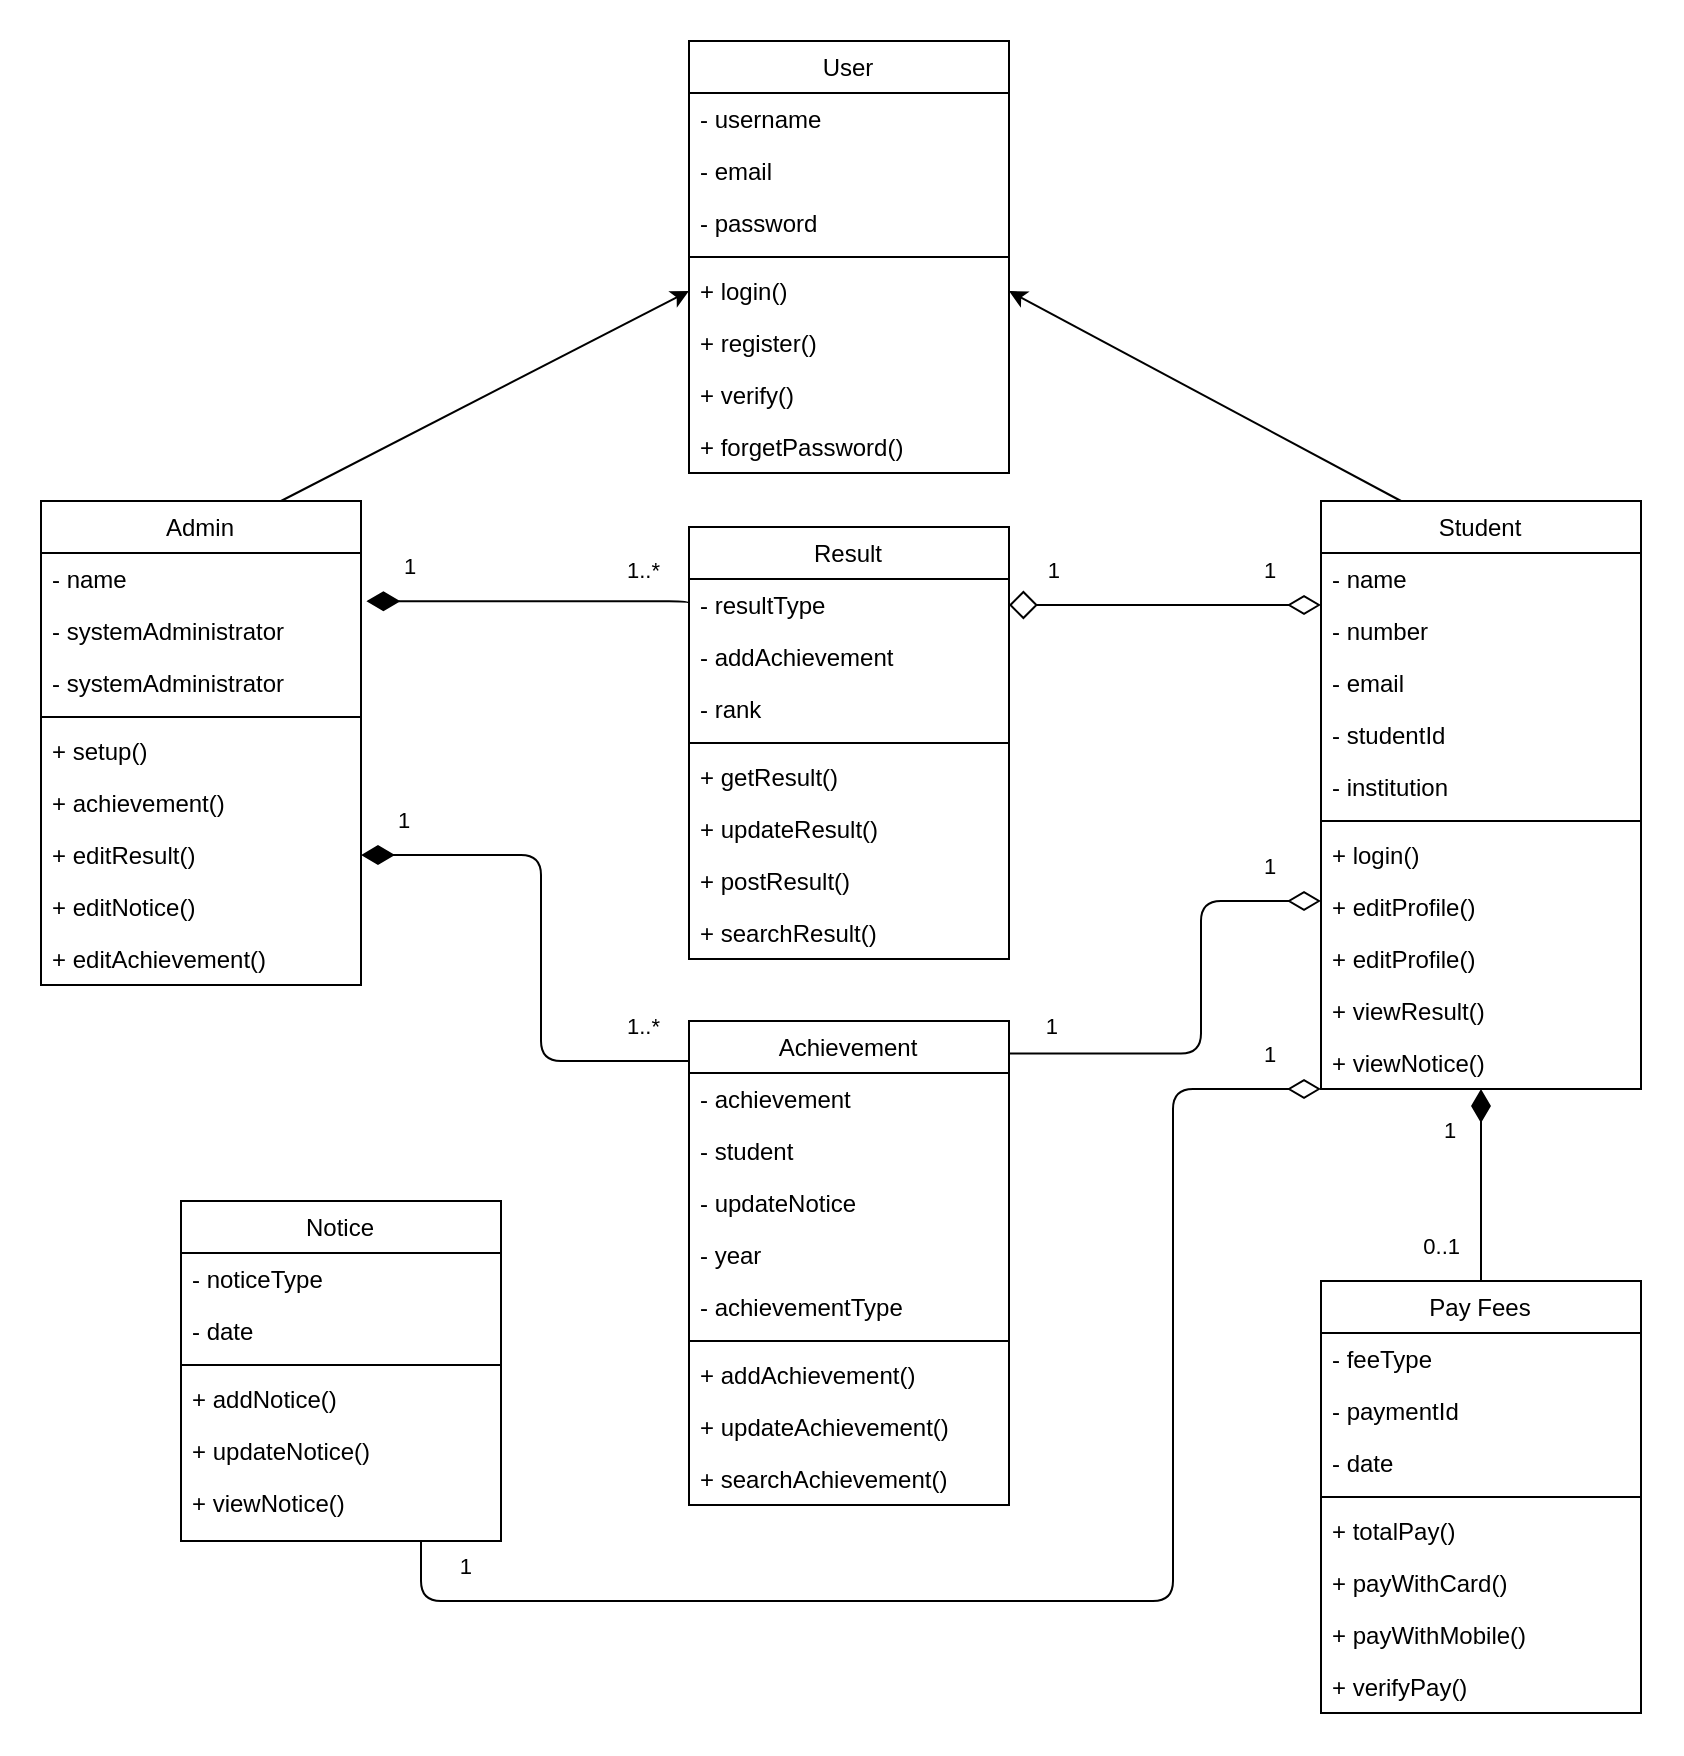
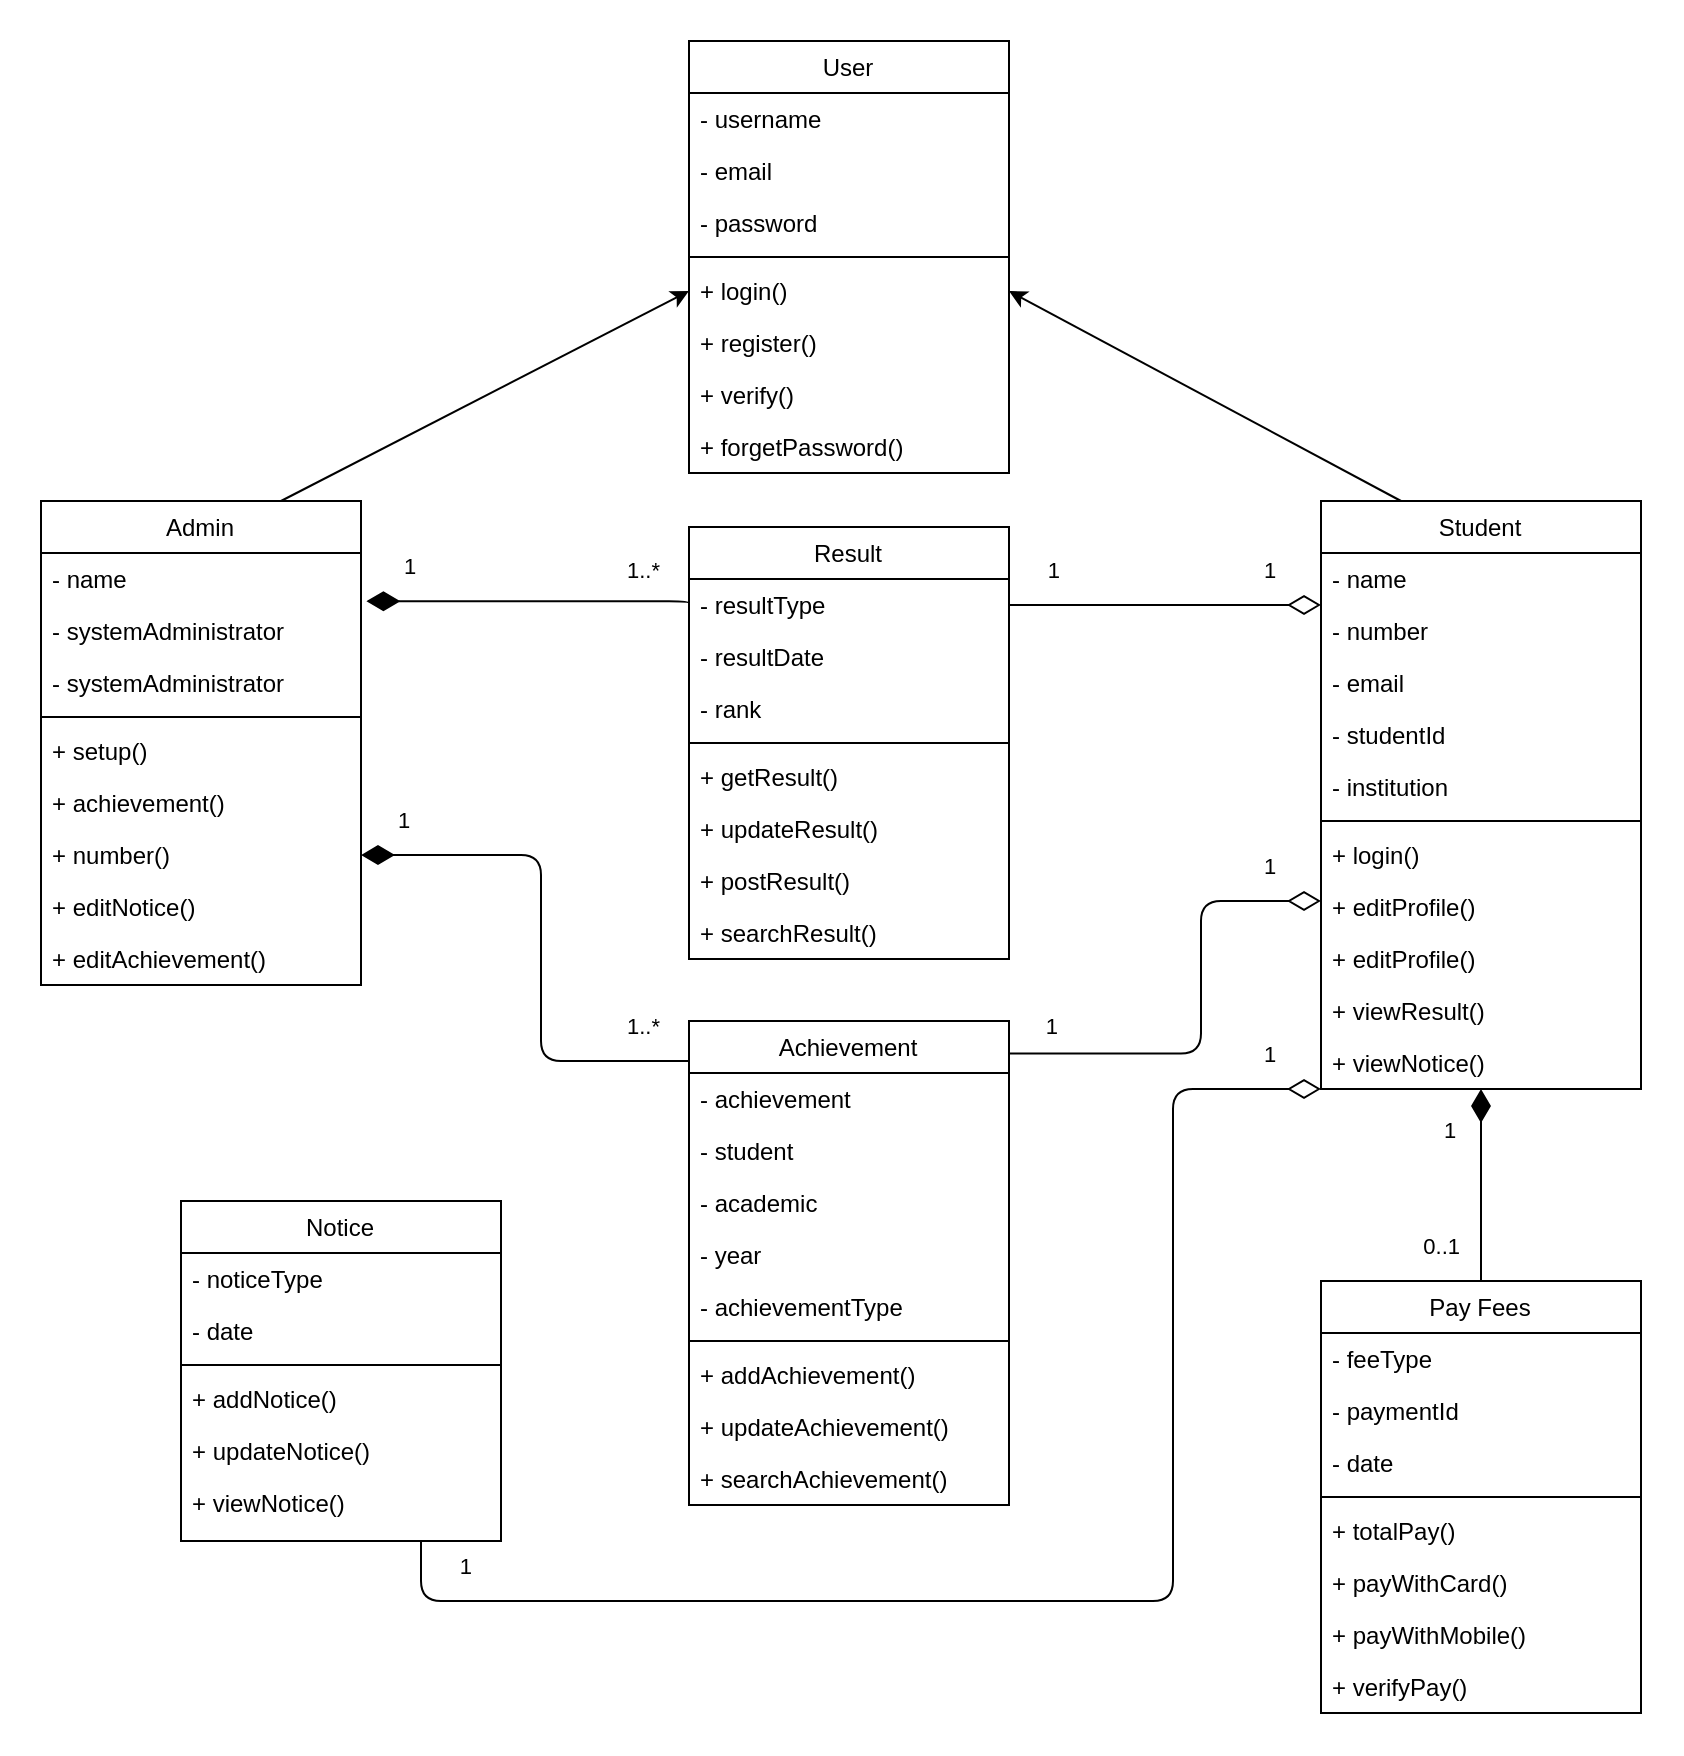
edge "- resultType" -- "- number": arrowhead diamond -> none
node "- addAchievement": label "- addAchievement" -> "- resultDate"
node "+ editResult()": label "+ editResult()" -> "+ number()"
node "- updateNotice": label "- updateNotice" -> "- academic"
